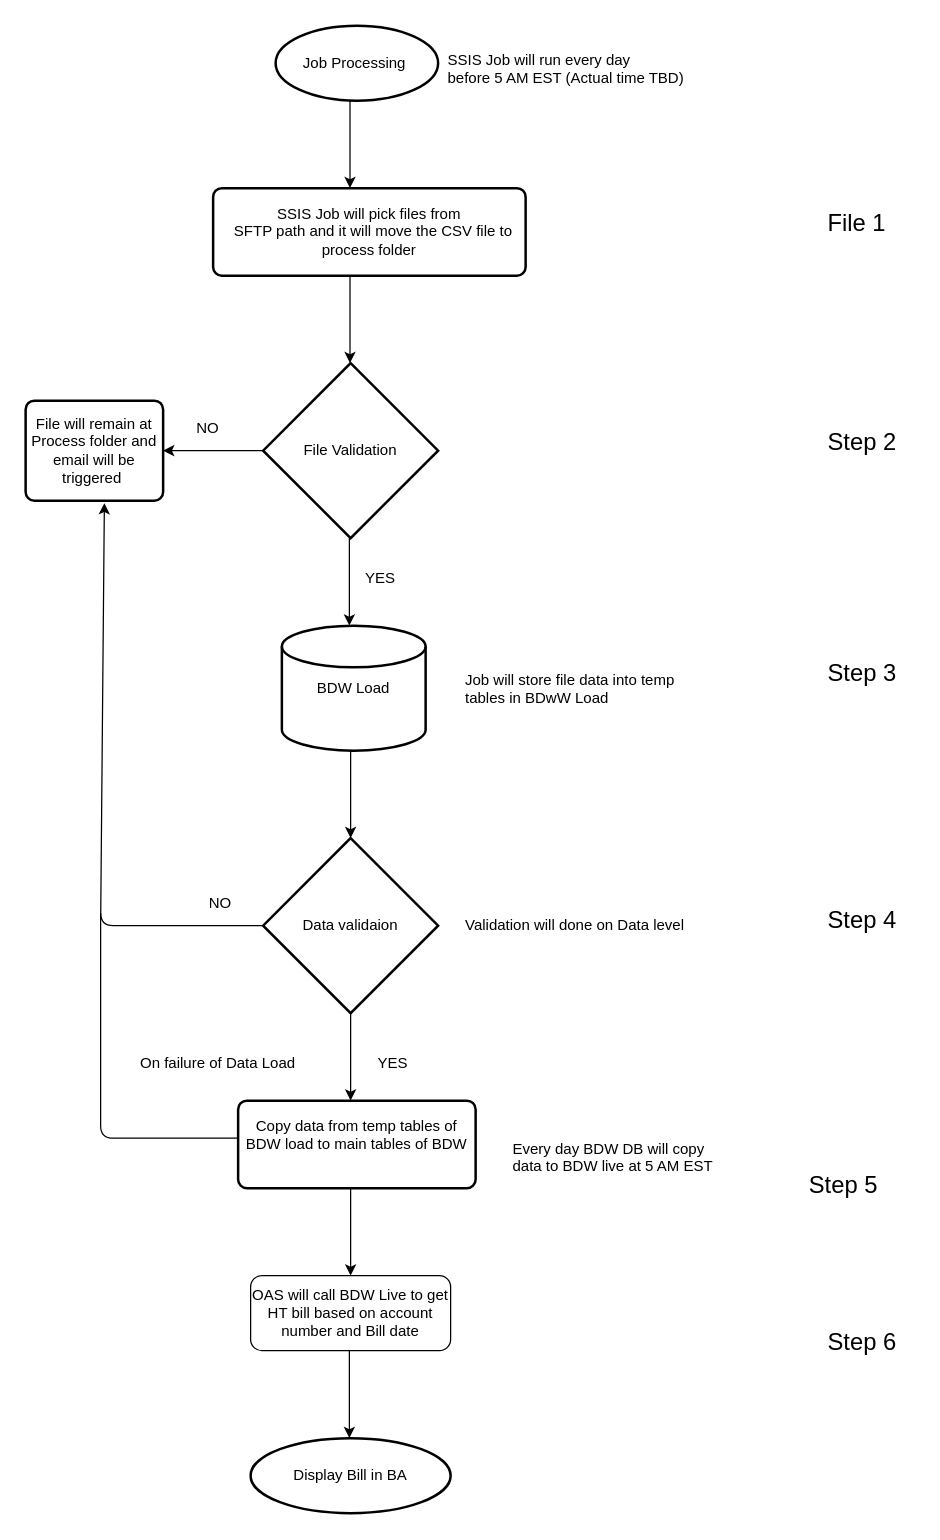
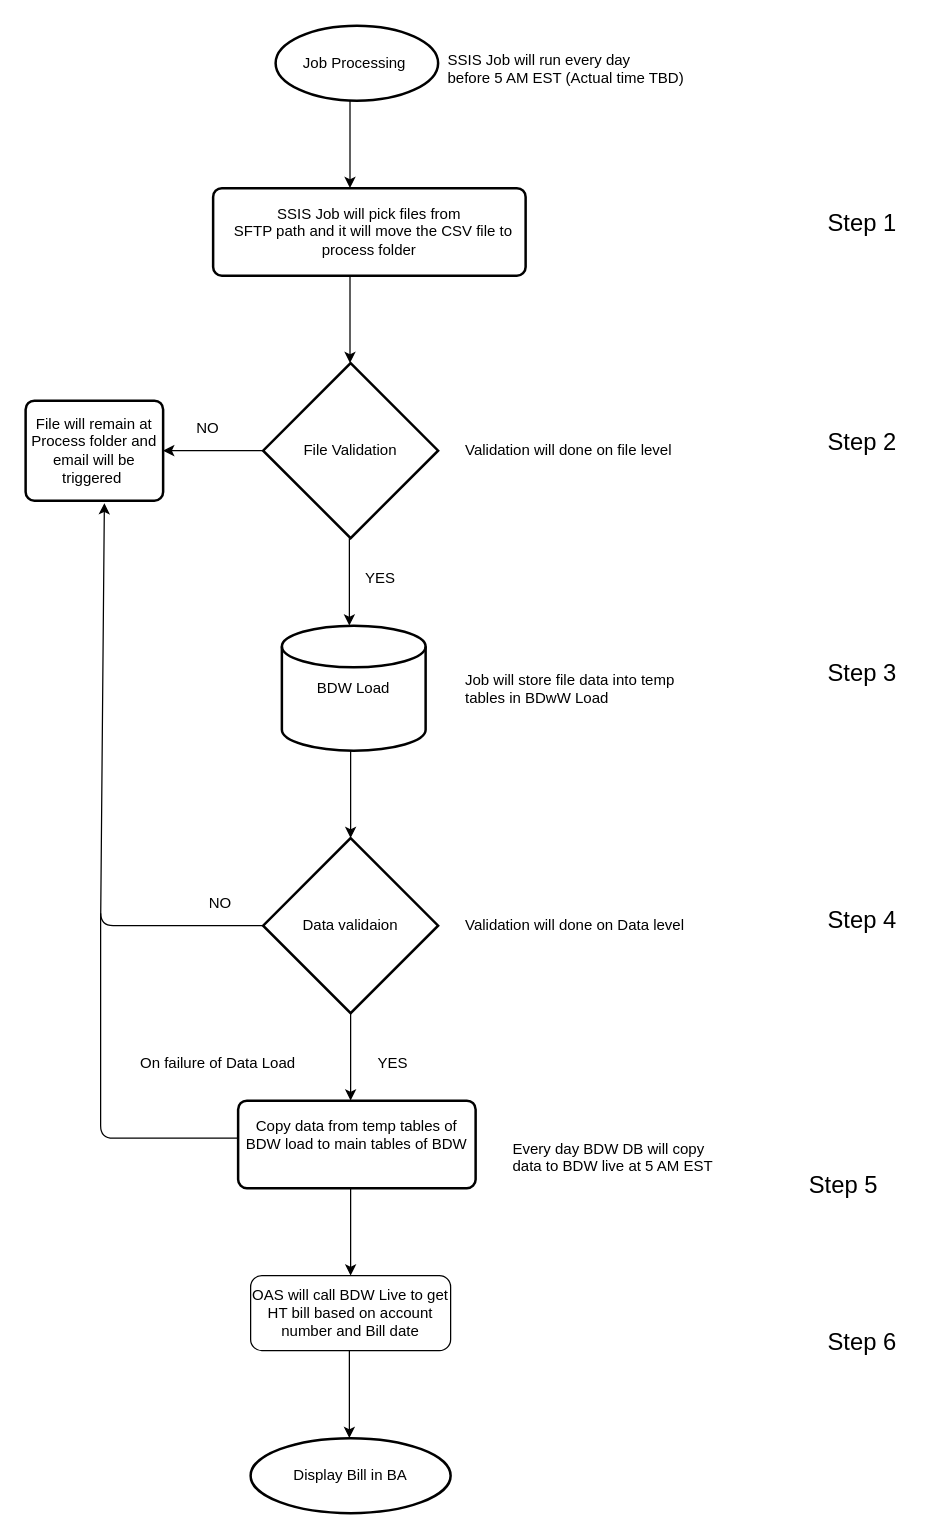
node "File 1": label "File 1" -> "Step 1"
node "Validation will done on file level": added
